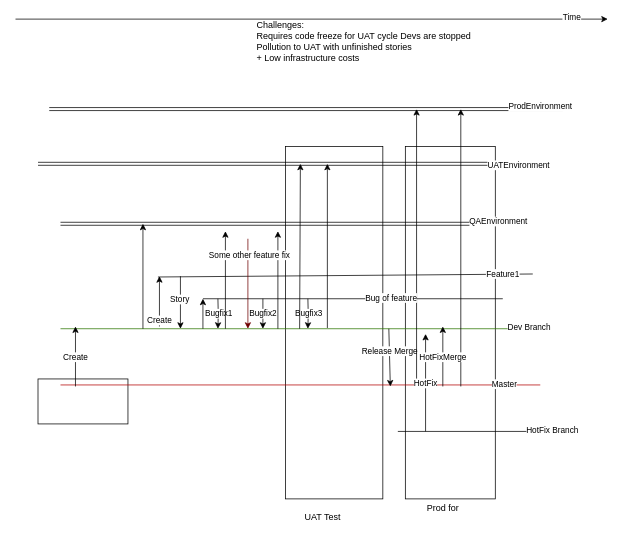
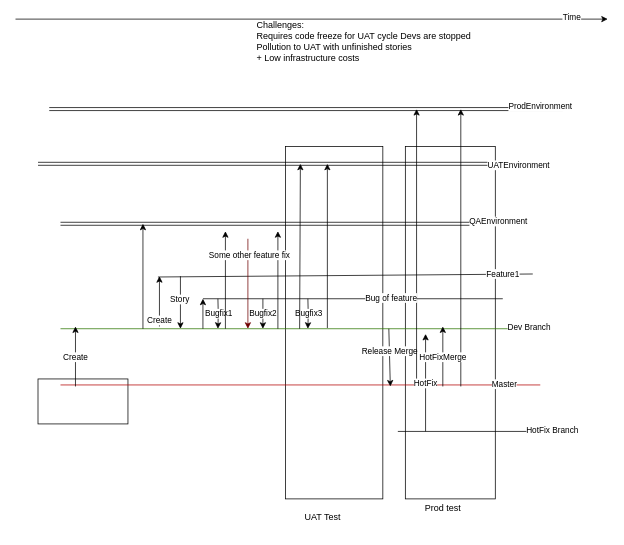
node "Prod for": label "Prod for" -> "Prod test"
